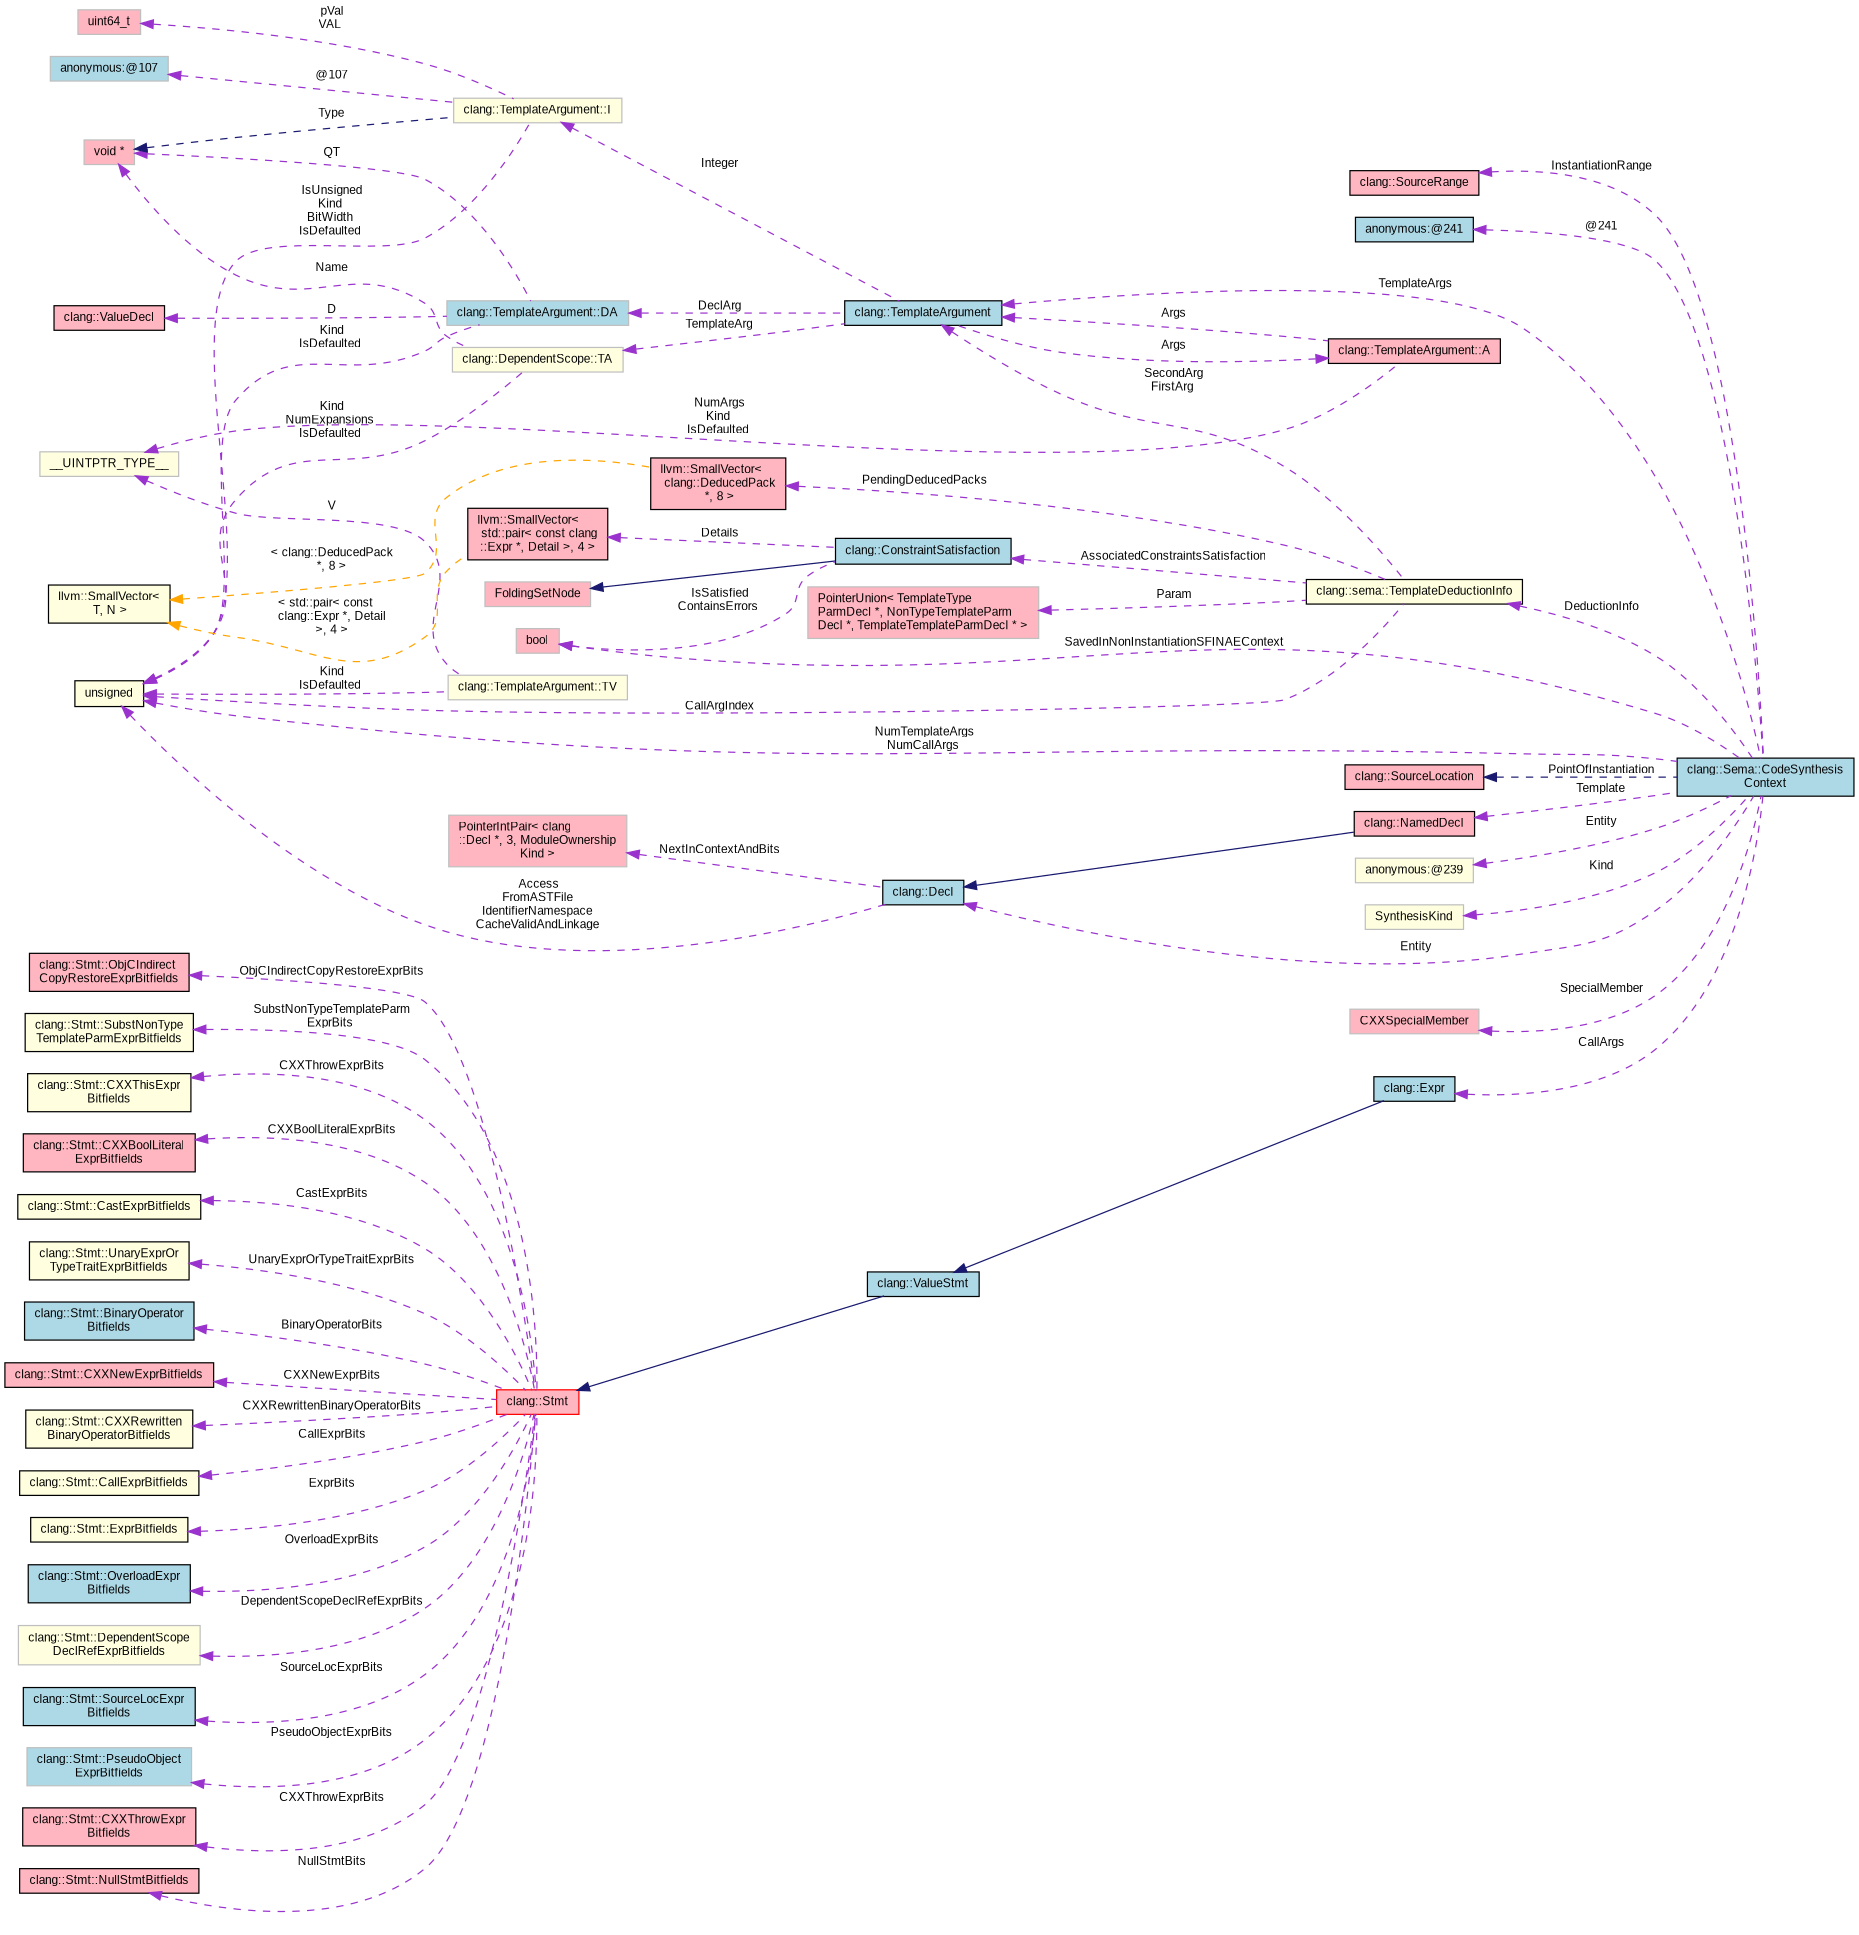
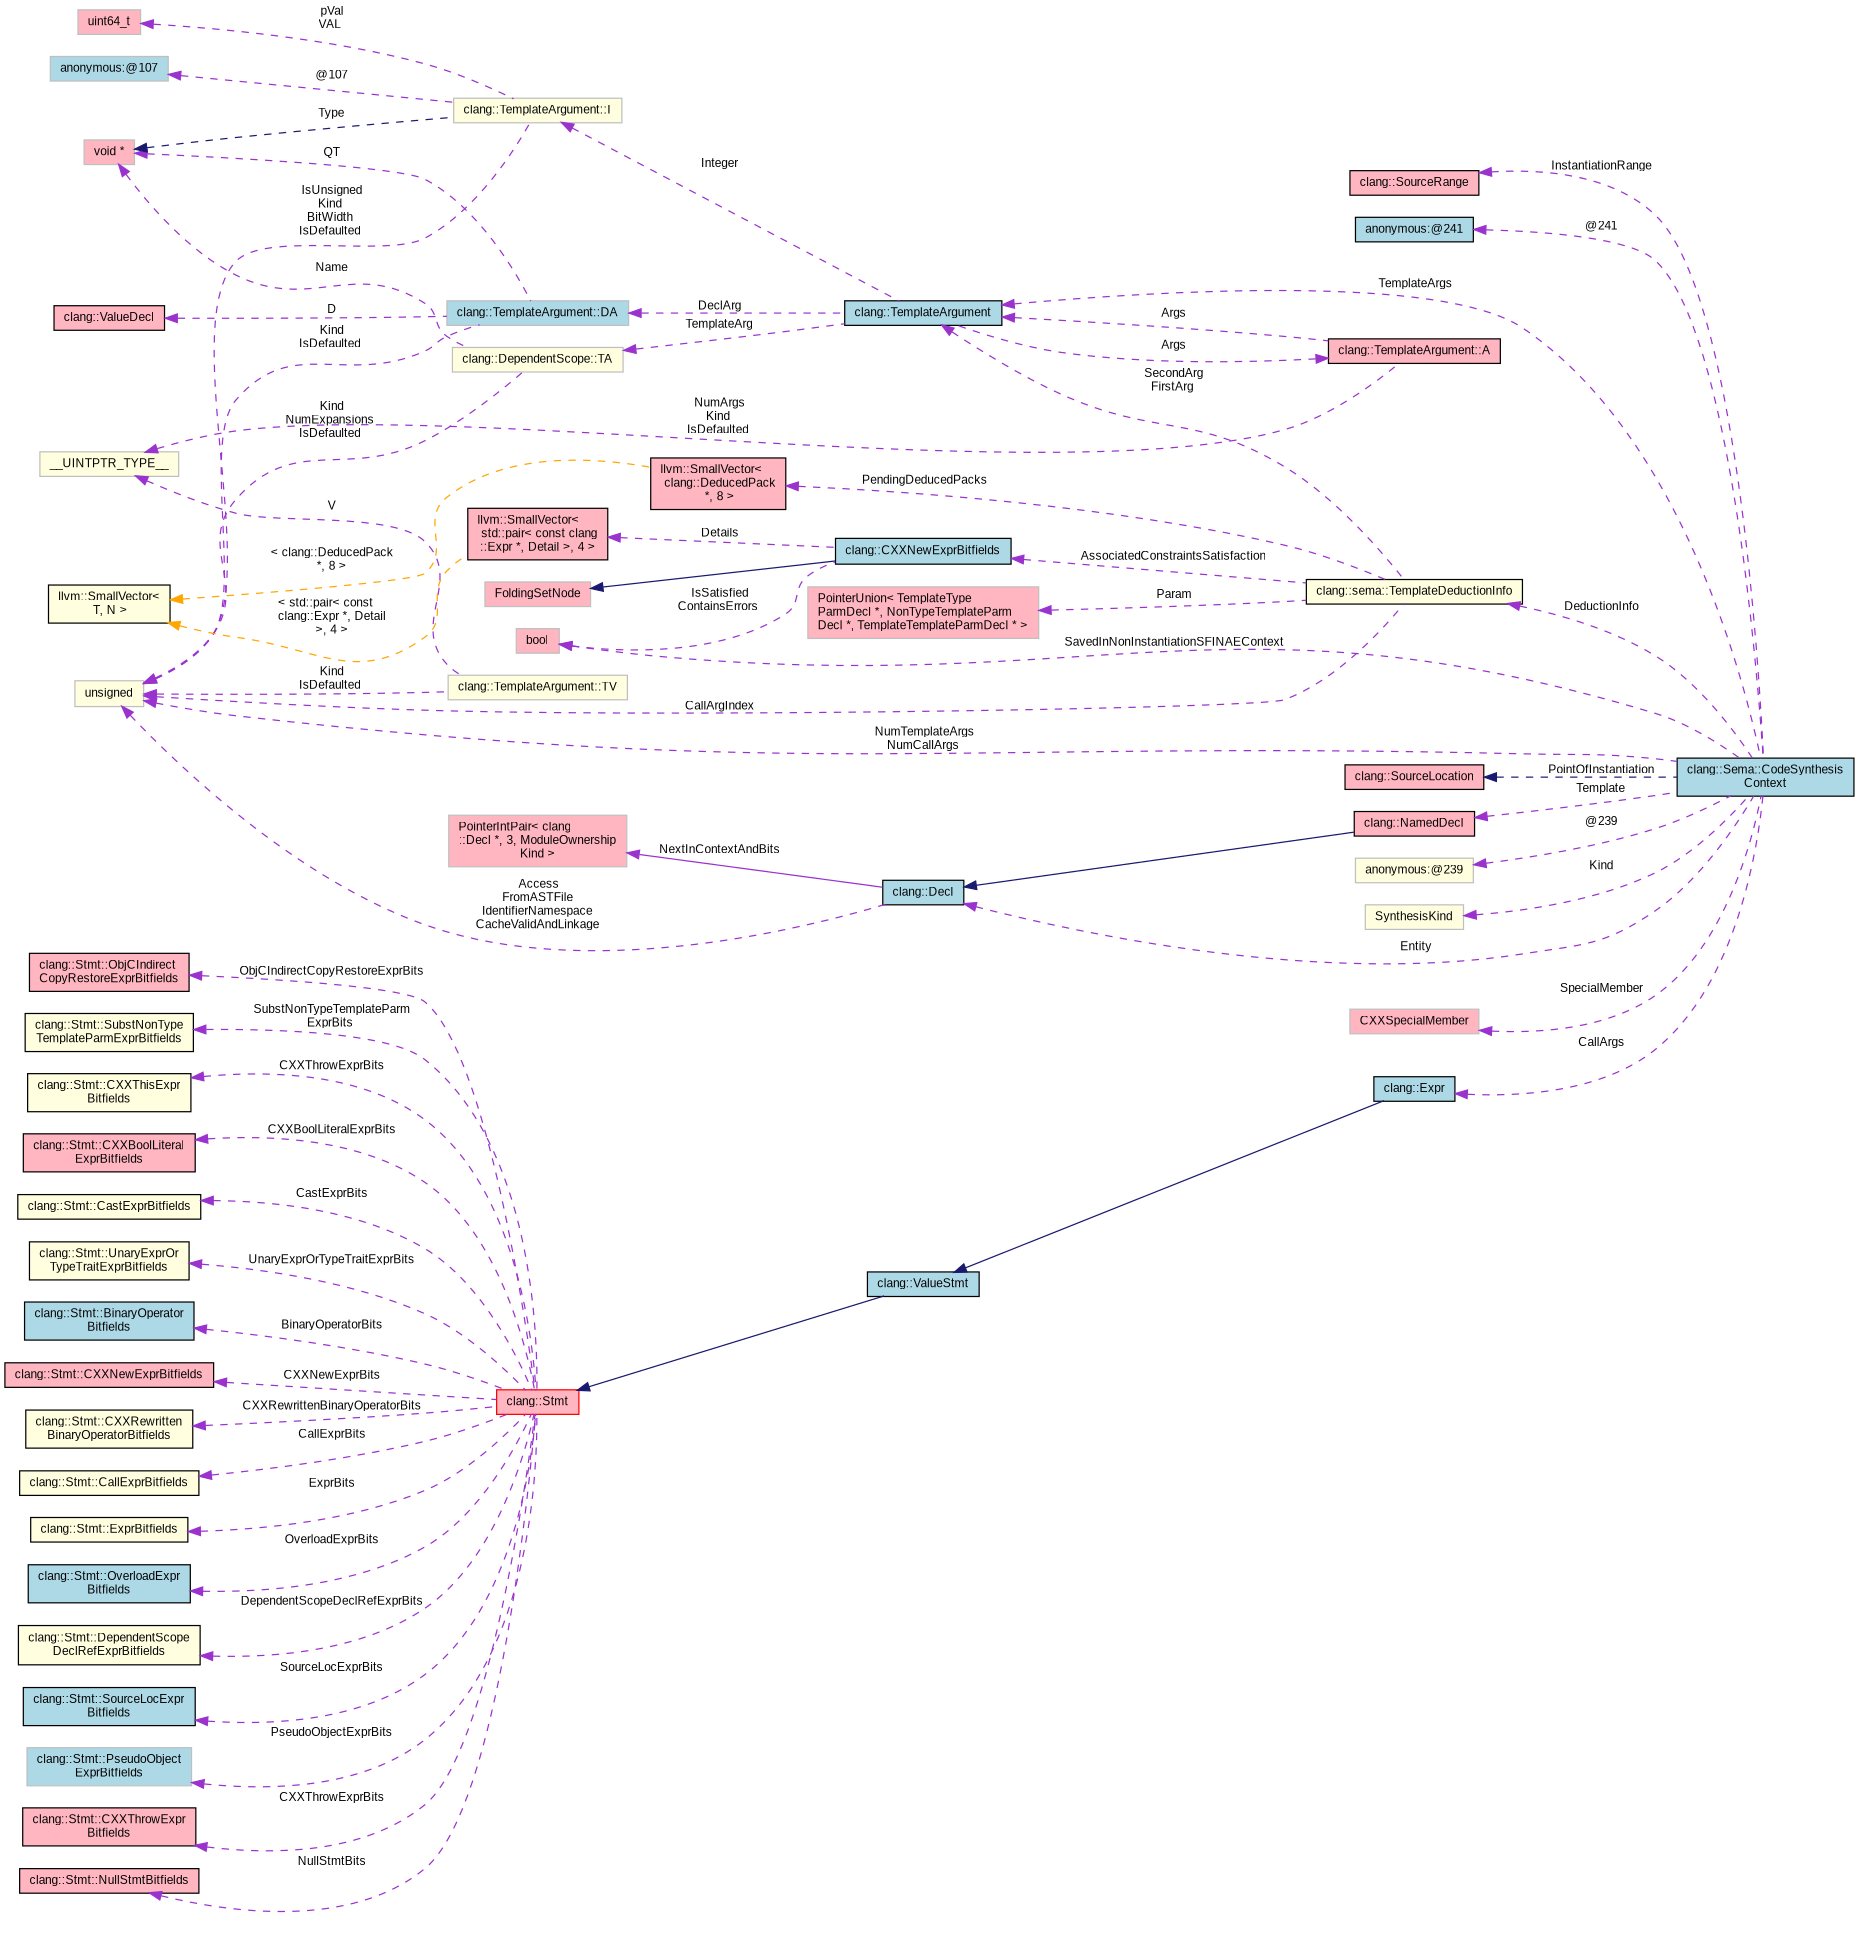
node "clang::ConstraintSatisfaction": label "clang::ConstraintSatisfaction" -> "clang::CXXNewExprBitfields"
node "unsigned": color black -> grey75
edge "clang::Sema::CodeSynthesis Context" -> "anonymous:@239": label " Entity" -> " @239"
edge "clang::Decl" -> "PointerIntPair< clang ::Decl *, 3, ModuleOwnership Kind >": style dashed -> solid
node "clang::Stmt::DependentScope DeclRefExprBitfields": color grey75 -> black
